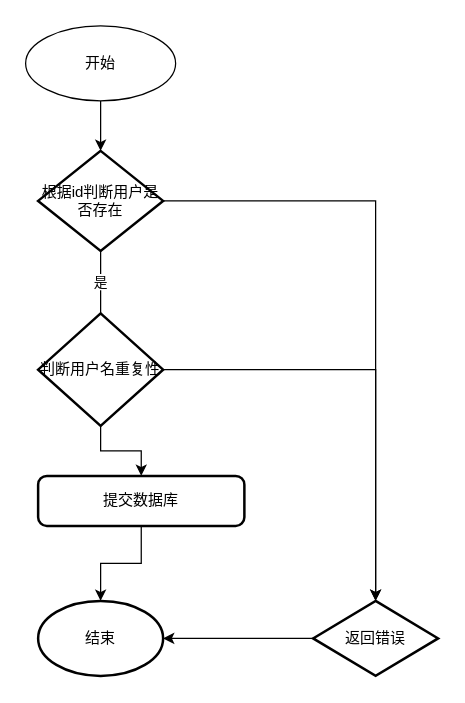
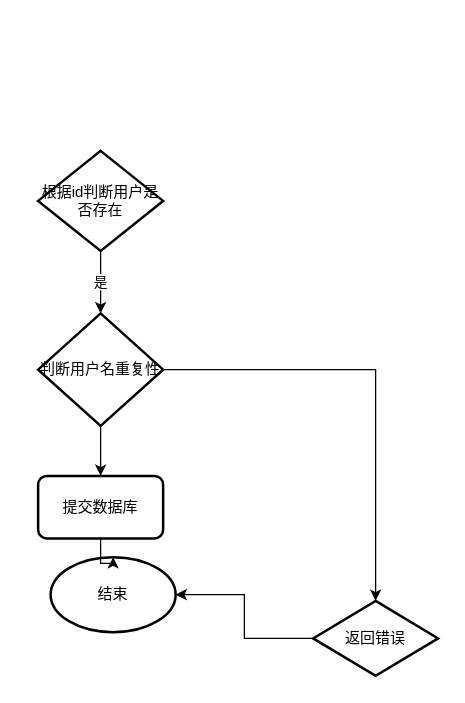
node "开始": removed
edge "开始" -> "根据id判断用户是否存在": removed
edge "根据id判断用户是否存在" -> "返回错误": removed
edge "根据id判断用户是否存在" -- "判断用户名重复性": arrowhead none -> classic
node "提交数据库": size 206x50 -> 125x63
node "结束": moved (101, 638) -> (113, 594)
